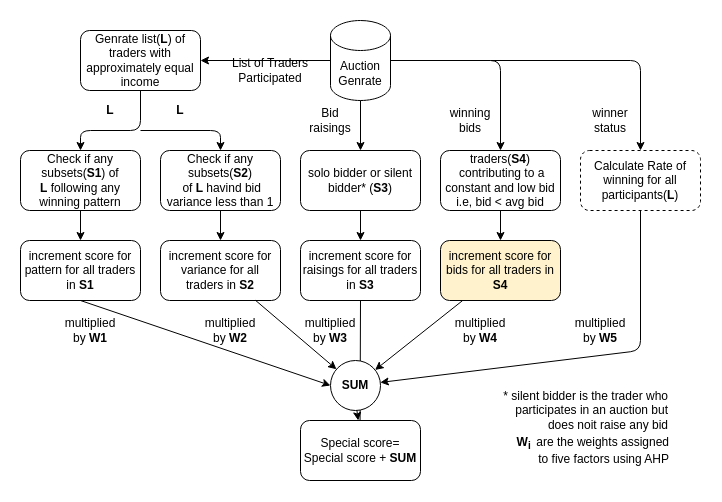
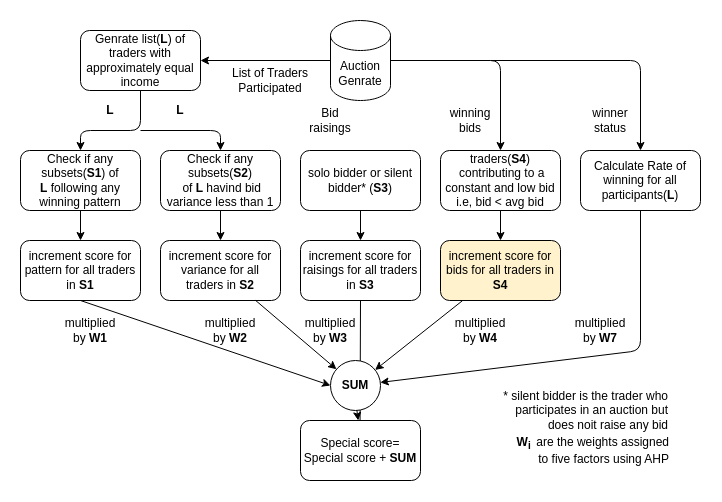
node "List of Traders Participated": moved (271, 71) -> (271, 81)
edge "Auction Genrate" -> "solo bidder or silent bidder* (S3)": removed
node "Calculate Rate of winning for all participants(L)": style dashed -> solid
node "multiplied by W5": label "multiplied by W5" -> "multiplied by W7"
